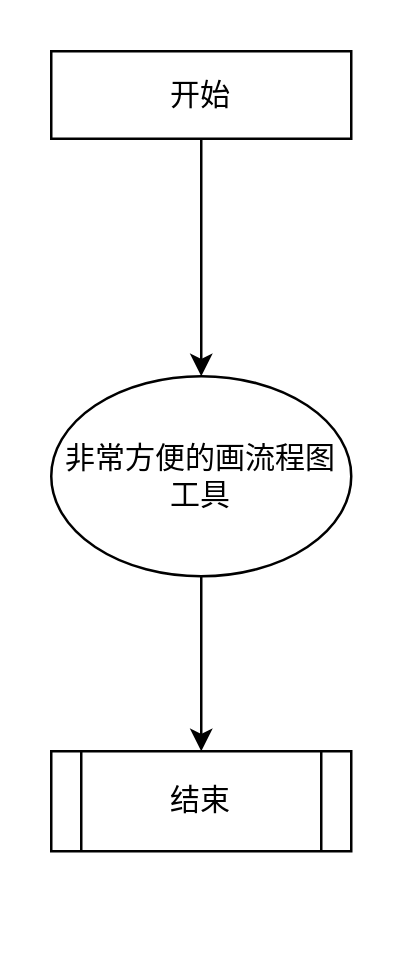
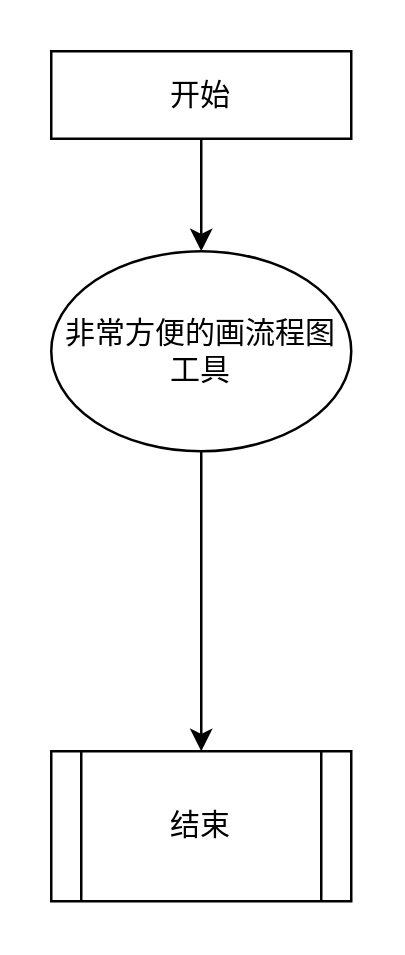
node "非常方便的画流程图工具": moved (201, 476) -> (201, 351)
node "结束": size 300x100 -> 300x150
